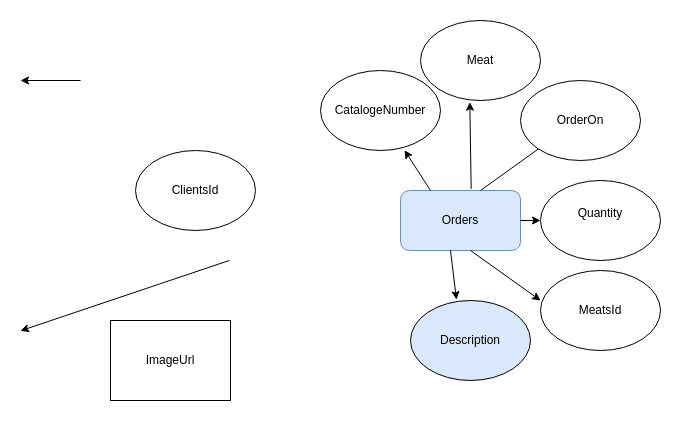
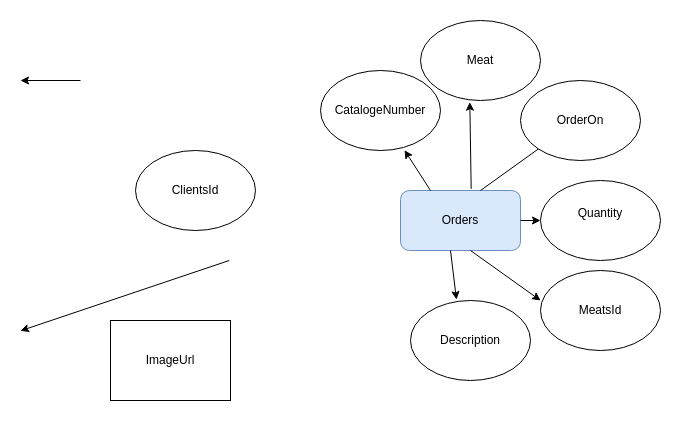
node "Description": fillcolor #dae8fc -> #ffffff
